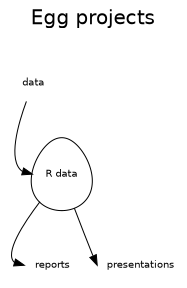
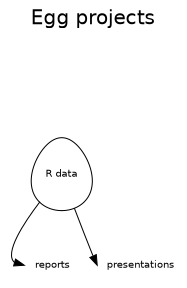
node "data": removed
